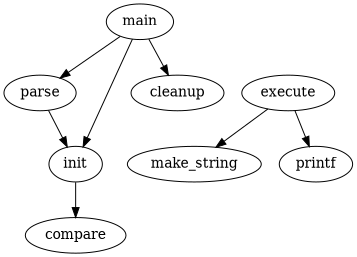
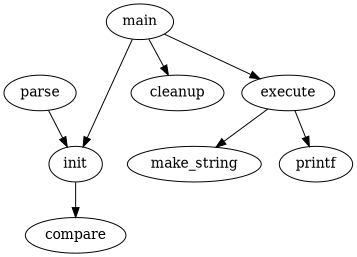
edge "main" -> "parse": now "main" -> "execute"
